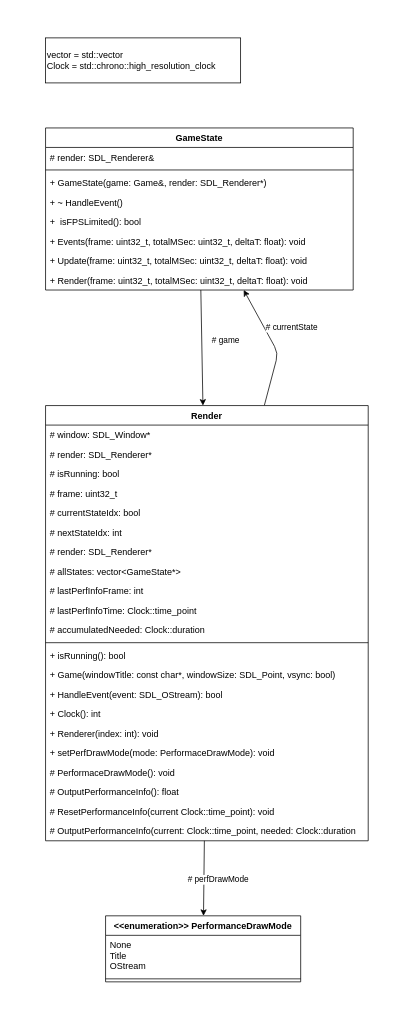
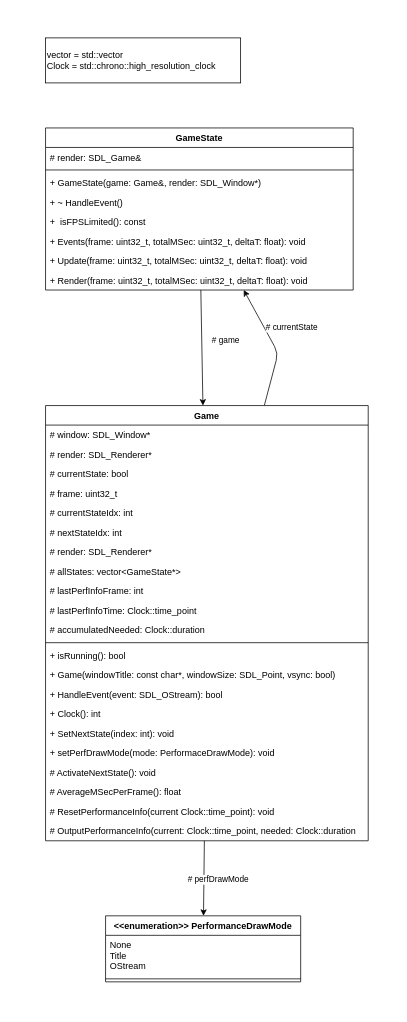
node "# render: SDL_Renderer&": label "# render: SDL_Renderer&" -> "# render: SDL_Game&"
node "+ GameState(game: Game&, render: SDL_Renderer*)": label "+ GameState(game: Game&, render: SDL_Renderer*)" -> "+ GameState(game: Game&, render: SDL_Window*)"
node "+ isFPSLimited(): bool": label "+ isFPSLimited(): bool" -> "+ isFPSLimited(): const"
node "Render": label "Render" -> "Game"
node "# isRunning: bool": label "# isRunning: bool" -> "# currentState: bool"
node "# currentStateIdx: bool": label "# currentStateIdx: bool" -> "# currentStateIdx: int"
node "+ Renderer(index: int): void": label "+ Renderer(index: int): void" -> "+ SetNextState(index: int): void"
node "# PerformaceDrawMode(): void": label "# PerformaceDrawMode(): void" -> "# ActivateNextState(): void"
node "# OutputPerformanceInfo(): float": label "# OutputPerformanceInfo(): float" -> "# AverageMSecPerFrame(): float"
